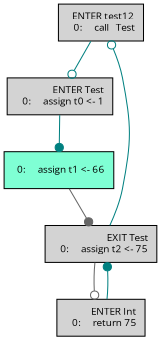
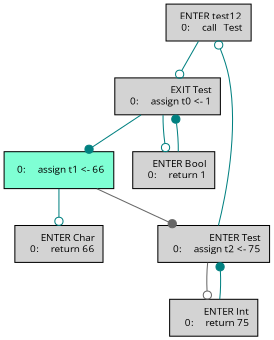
node "ENTER Test 0:     assign t0 <- 1": label "ENTER Test 0:     assign t0 <- 1" -> "EXIT Test 0:     assign t0 <- 1"
node "ENTER Bool 0:     return 1": added
node "ENTER Char 0:     return 66": added
node "EXIT Test 0:     assign t2 <- 75": label "EXIT Test 0:     assign t2 <- 75" -> "ENTER Test 0:     assign t2 <- 75"
